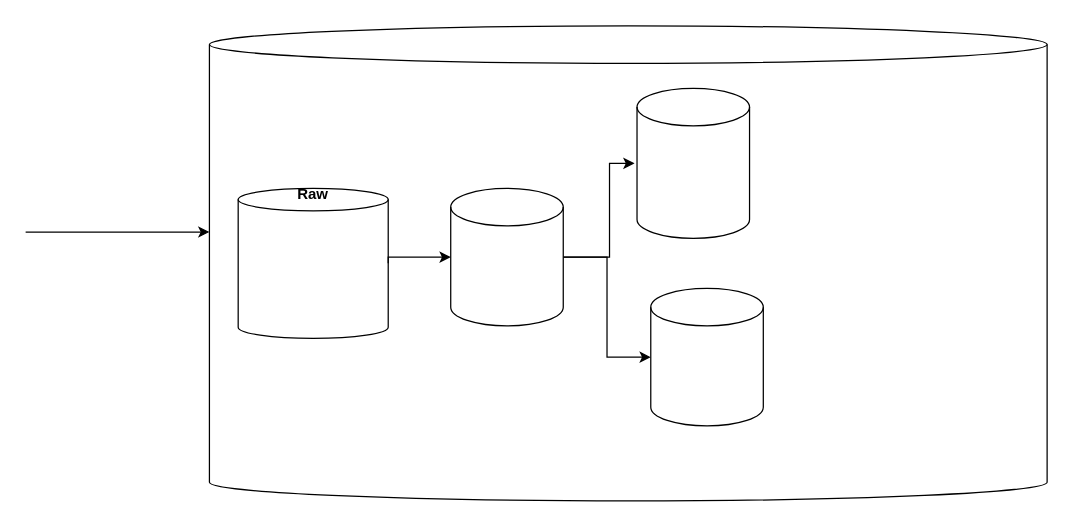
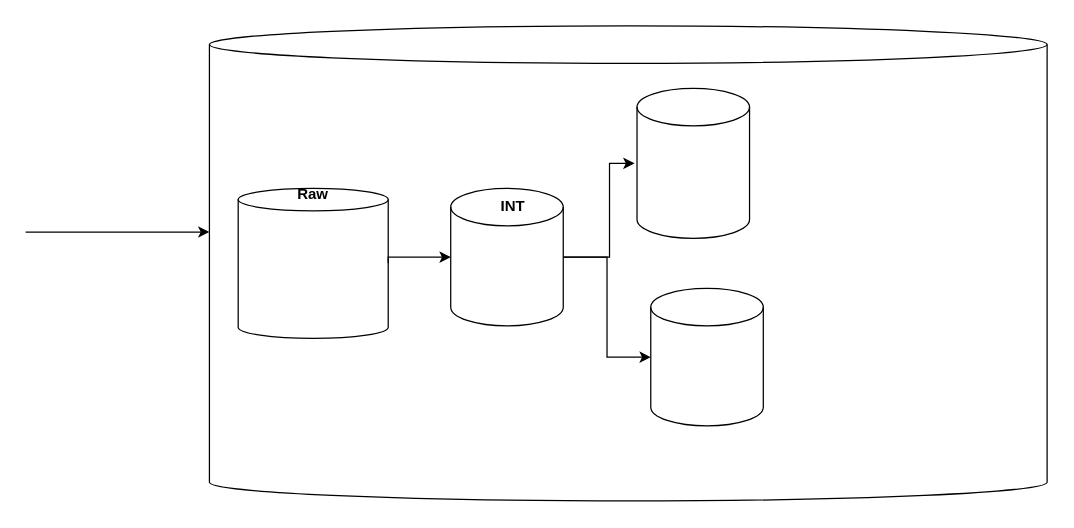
node "INT": added
